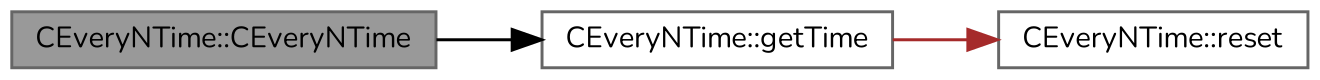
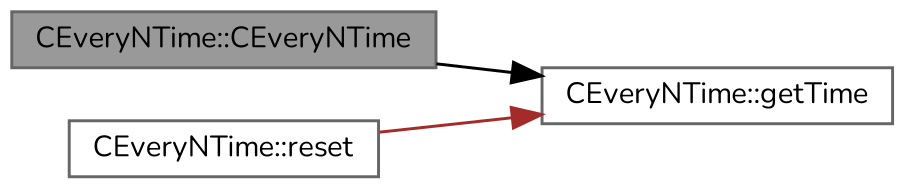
edge "CEveryNTime::getTime" -> "CEveryNTime::reset": reversed
